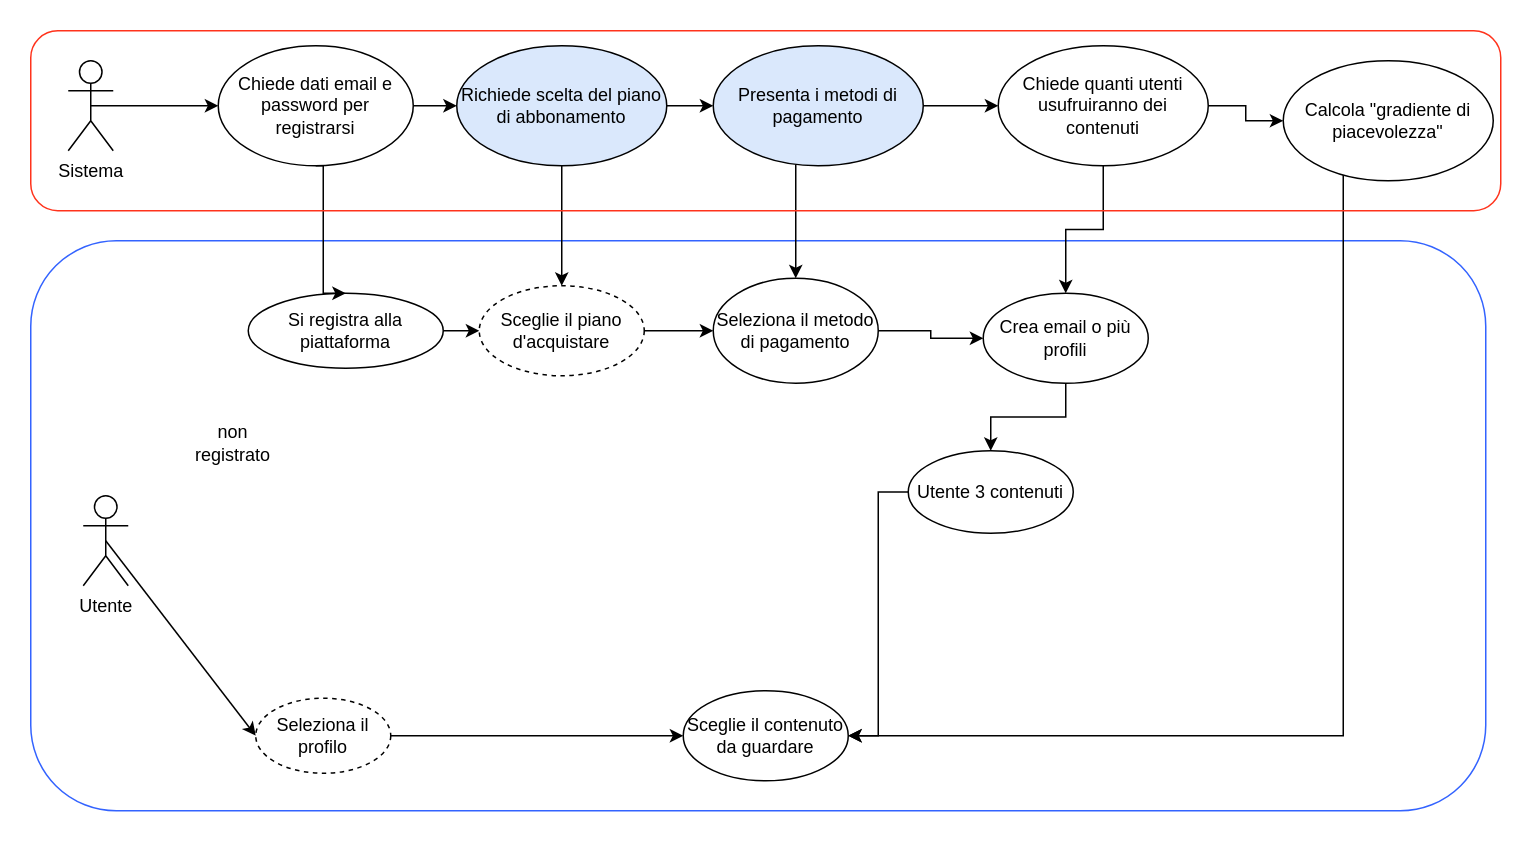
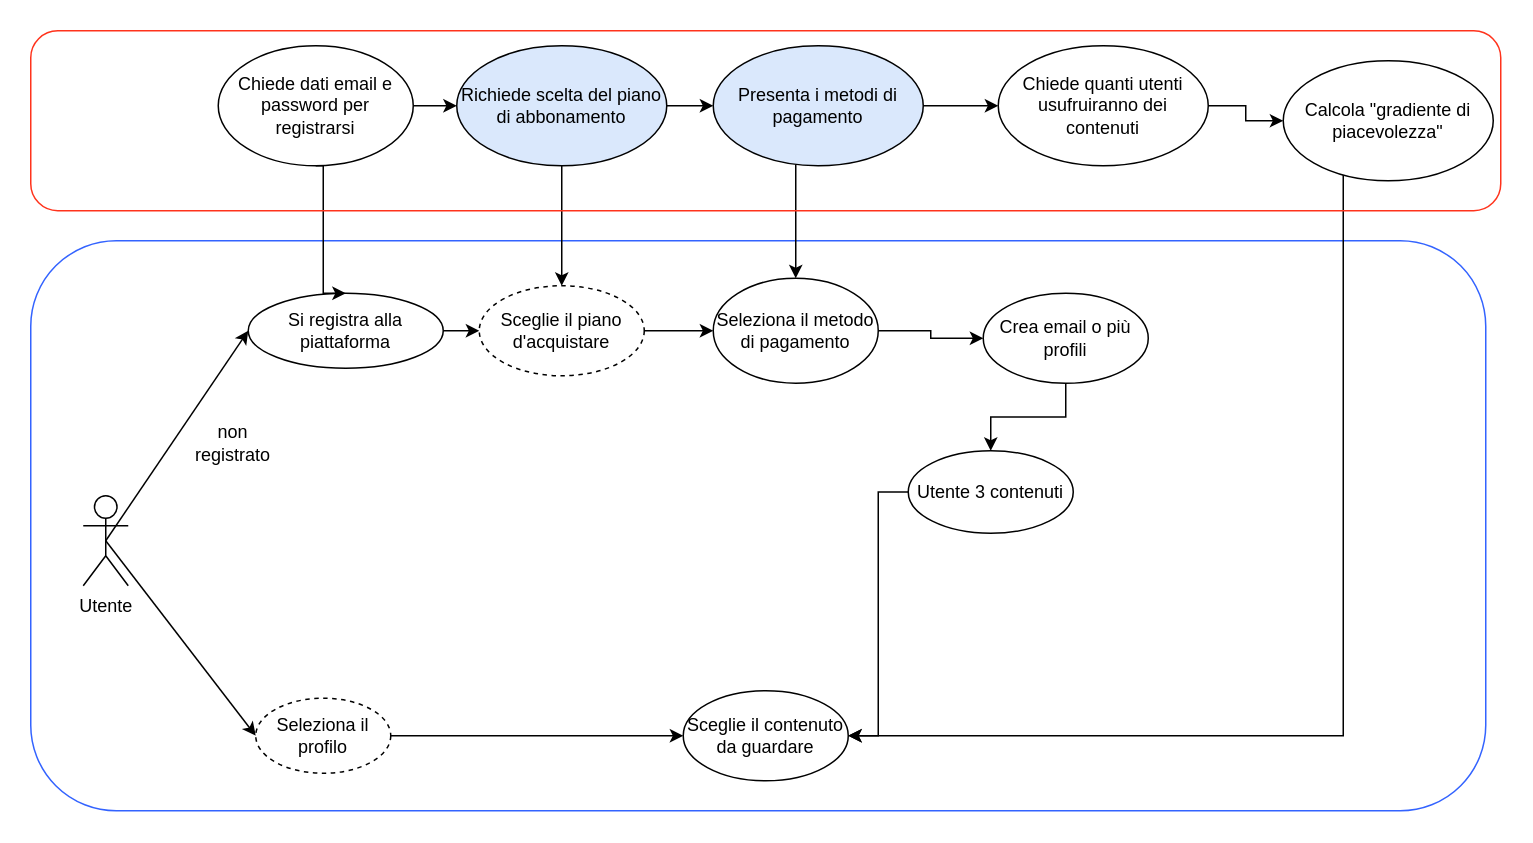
node "Sistema": removed
edge "Sistema" -> "Chiede dati email e password per registrarsi": removed
edge "Chiede quanti utenti usufruiranno dei contenuti" -> "Crea email o più profili": removed
edge "Utente" -> "Si registra alla piattaforma": added
